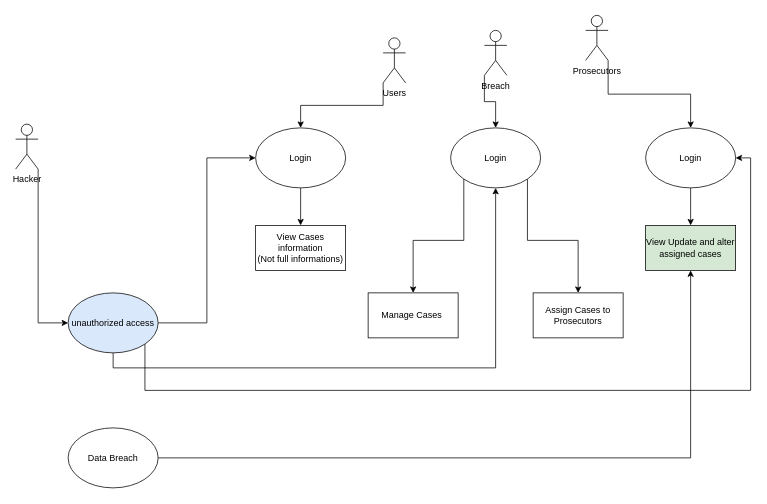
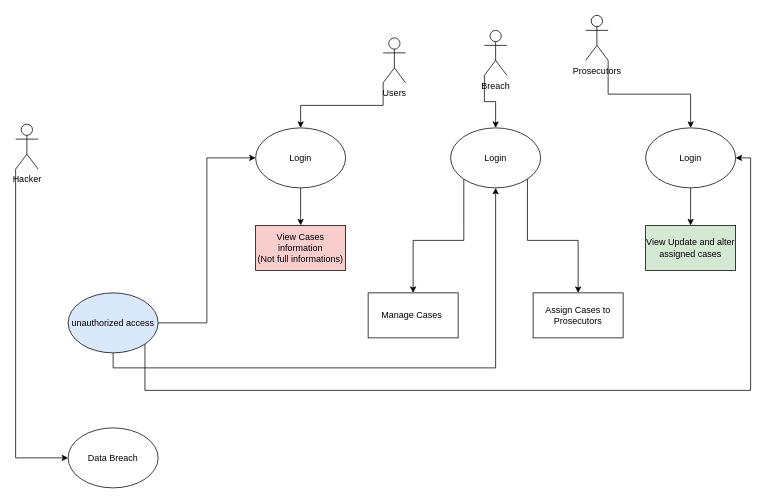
node "View Cases information (Not full informations)": fillcolor #ffffff -> #f8cecc
edge "Hacker" -> "Data Breach": added
edge "Hacker" -> "unauthorized access": removed
edge "Data Breach" -> "View Update and alter assigned cases": removed
